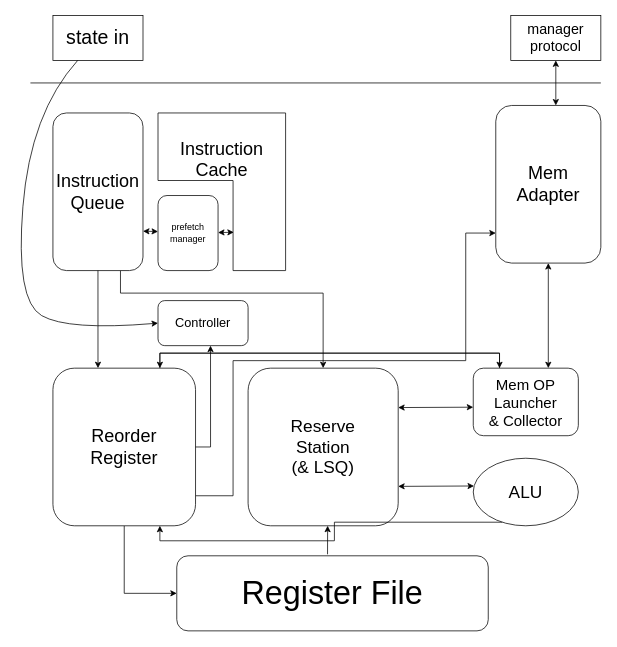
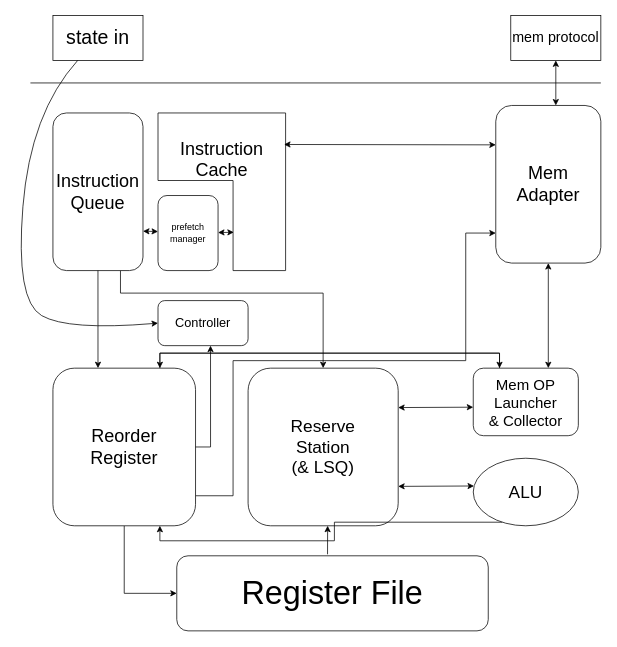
node "manager protocol": label "manager protocol" -> "mem protocol"
edge "Mem Adapter" -- "Instruction Cache": added
